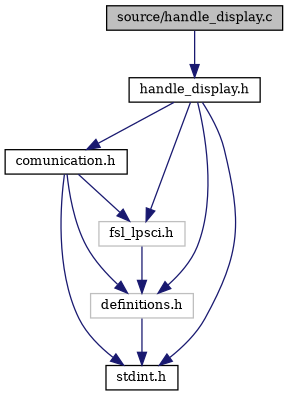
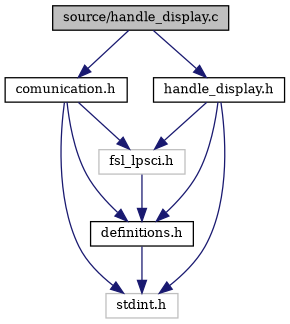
edge "handle_display.h" -> "comunication.h": now "source/handle_display.c" -> "comunication.h"
node "definitions.h": color grey75 -> black
node "stdint.h": color black -> grey75
